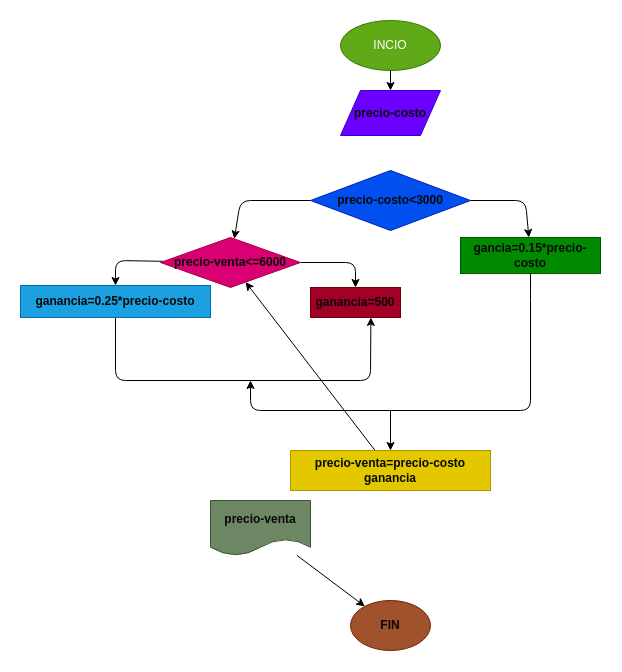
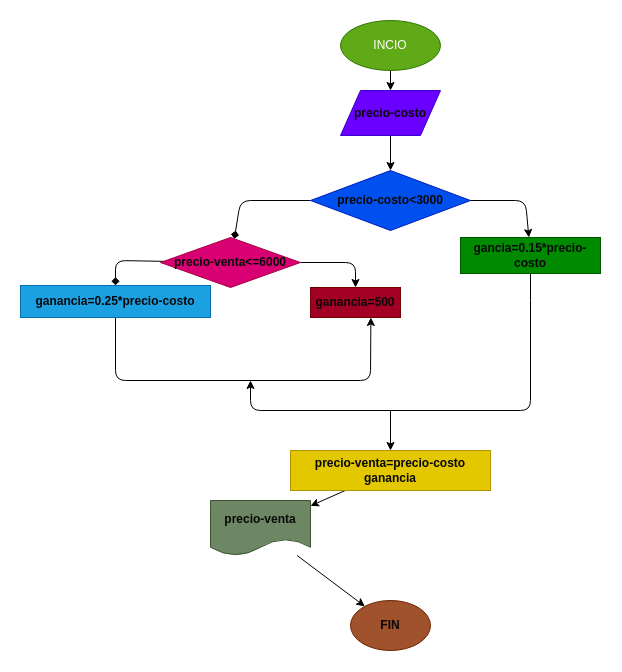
edge "precio-costo" -> "precio-costo<3000": added
edge "precio-costo<3000" -> "precio-venta<=6000": arrowhead classic -> diamond
edge "precio-venta<=6000" -> "ganancia=0.25*precio-costo": arrowhead classic -> diamond
edge "precio-venta=precio-costo ganancia" -> "precio-venta<=6000": now "precio-venta=precio-costo ganancia" -> "precio-venta"
